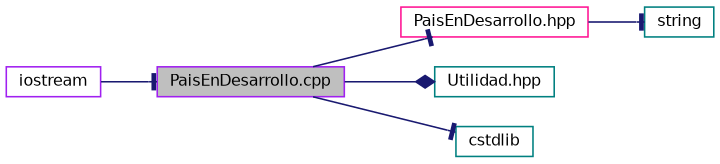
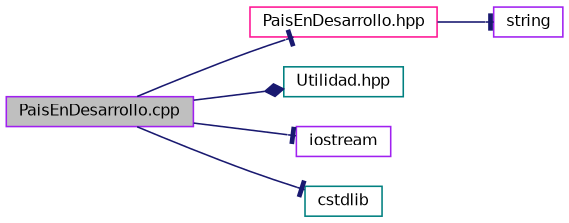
node "string": color teal -> purple
edge "iostream" -> "PaisEnDesarrollo.cpp": reversed
